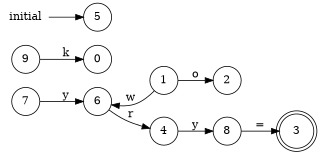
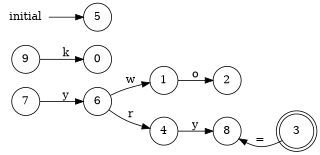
edge "1" -> "6": reversed
edge "8" -> "3": reversed
